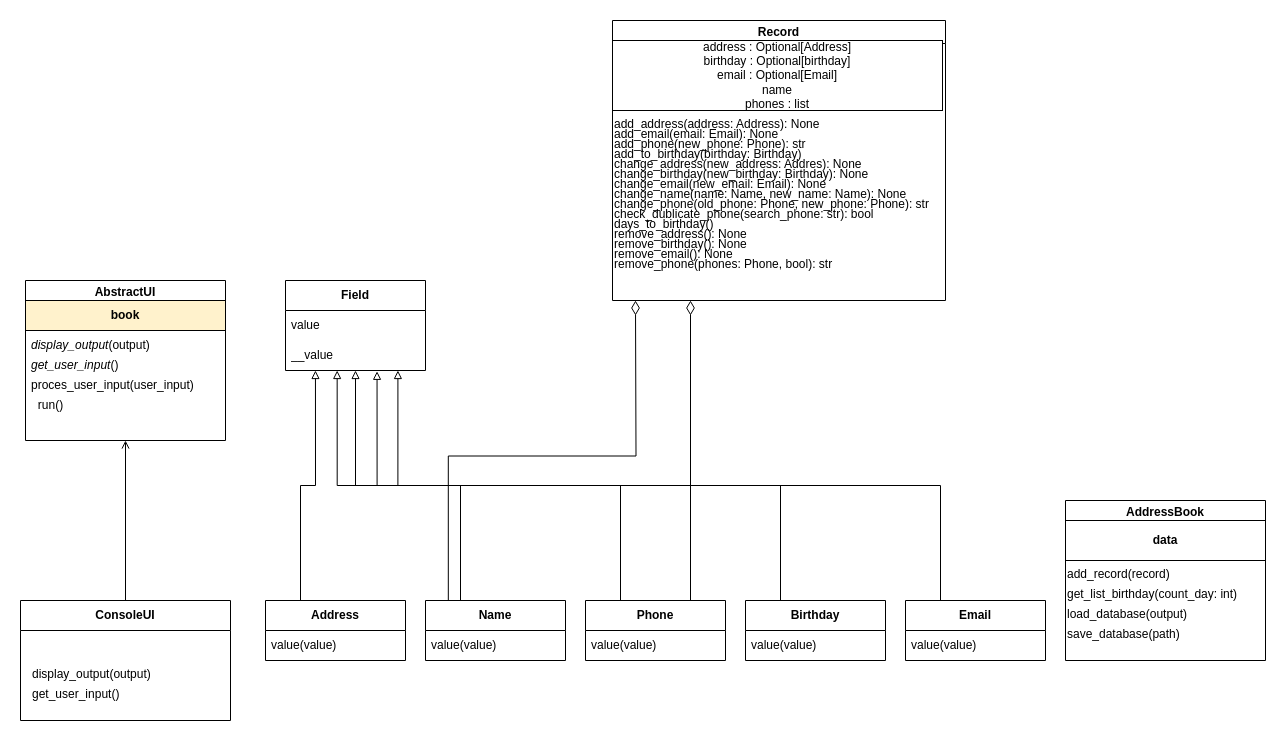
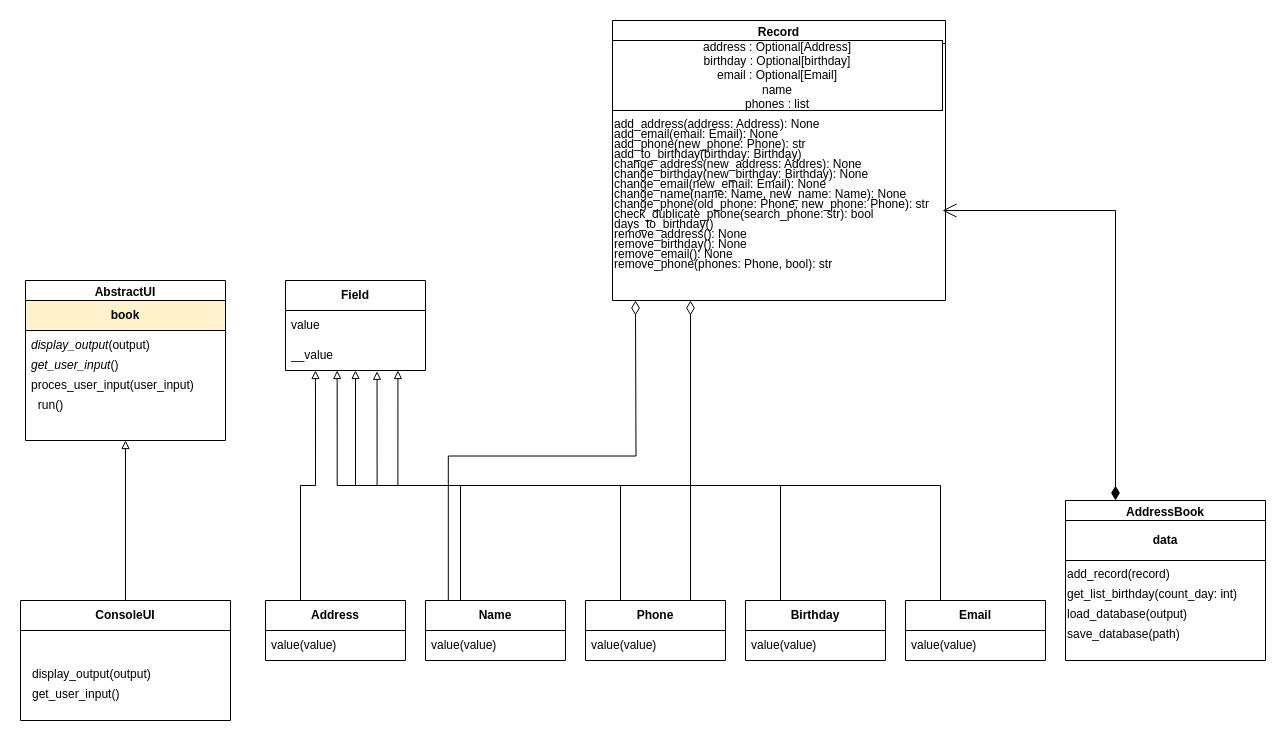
edge "check_dublicate_phone(search_phone: str): bool" -- "AddressBook": added
edge "ConsoleUI" -> "AbstractUI": arrowhead open -> block
